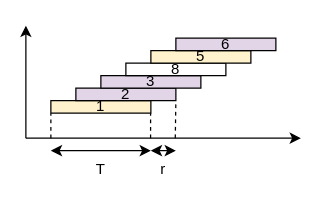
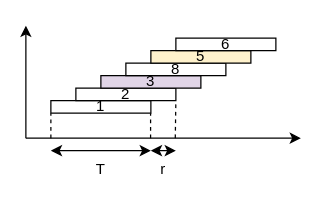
node "6": fillcolor #e1d5e7 -> #ffffff
node "2": fillcolor #e1d5e7 -> #ffffff
node "1": fillcolor #fff2cc -> #ffffff
